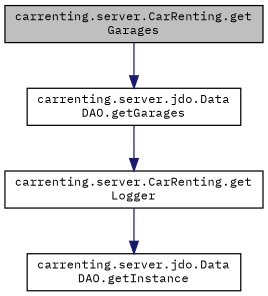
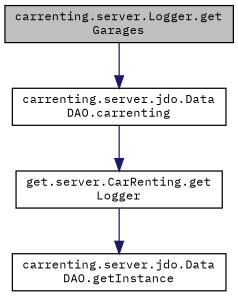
node "carrenting.server.CarRenting.get Garages": label "carrenting.server.CarRenting.get Garages" -> "carrenting.server.Logger.get Garages"
node "carrenting.server.jdo.Data DAO.getGarages": label "carrenting.server.jdo.Data DAO.getGarages" -> "carrenting.server.jdo.Data DAO.carrenting"
node "carrenting.server.CarRenting.get Logger": label "carrenting.server.CarRenting.get Logger" -> "get.server.CarRenting.get Logger"
